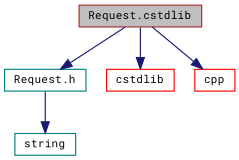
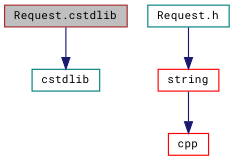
edge "Request.cstdlib" -> "cpp": now "string" -> "cpp"
edge "Request.cstdlib" -> "Request.h": removed
node "cstdlib": color red -> teal
node "string": color teal -> red
